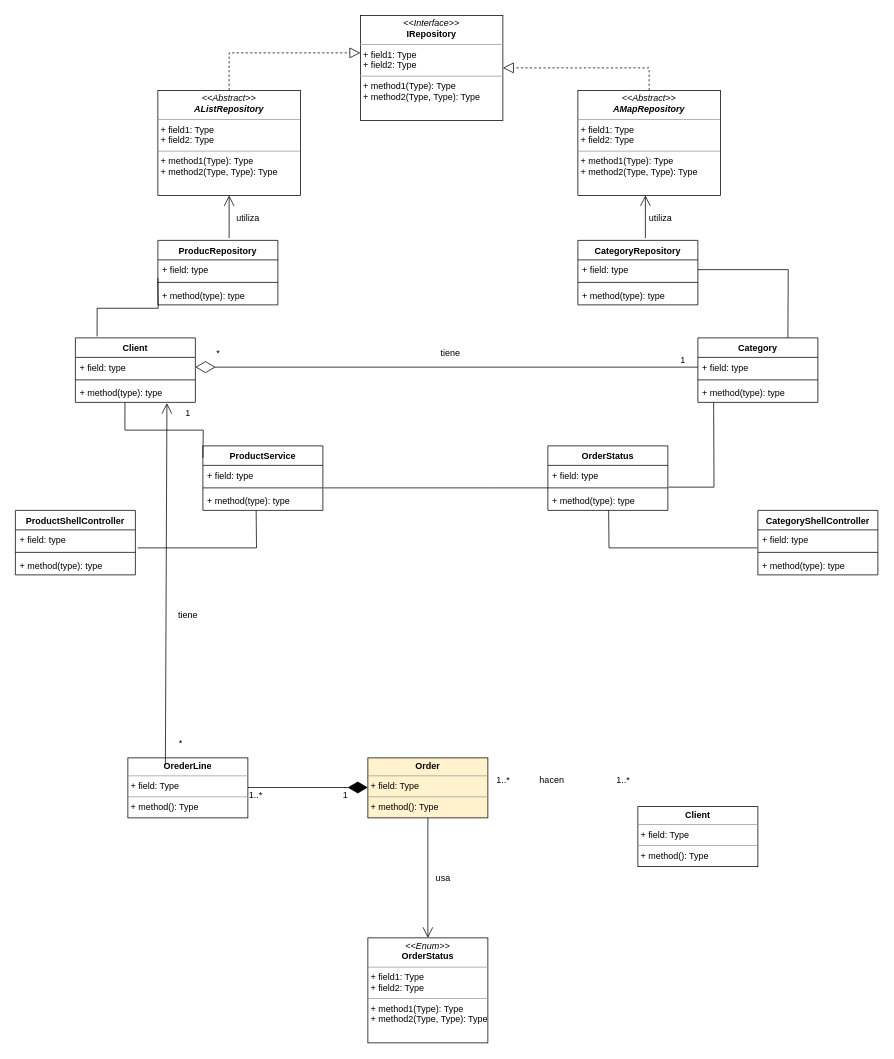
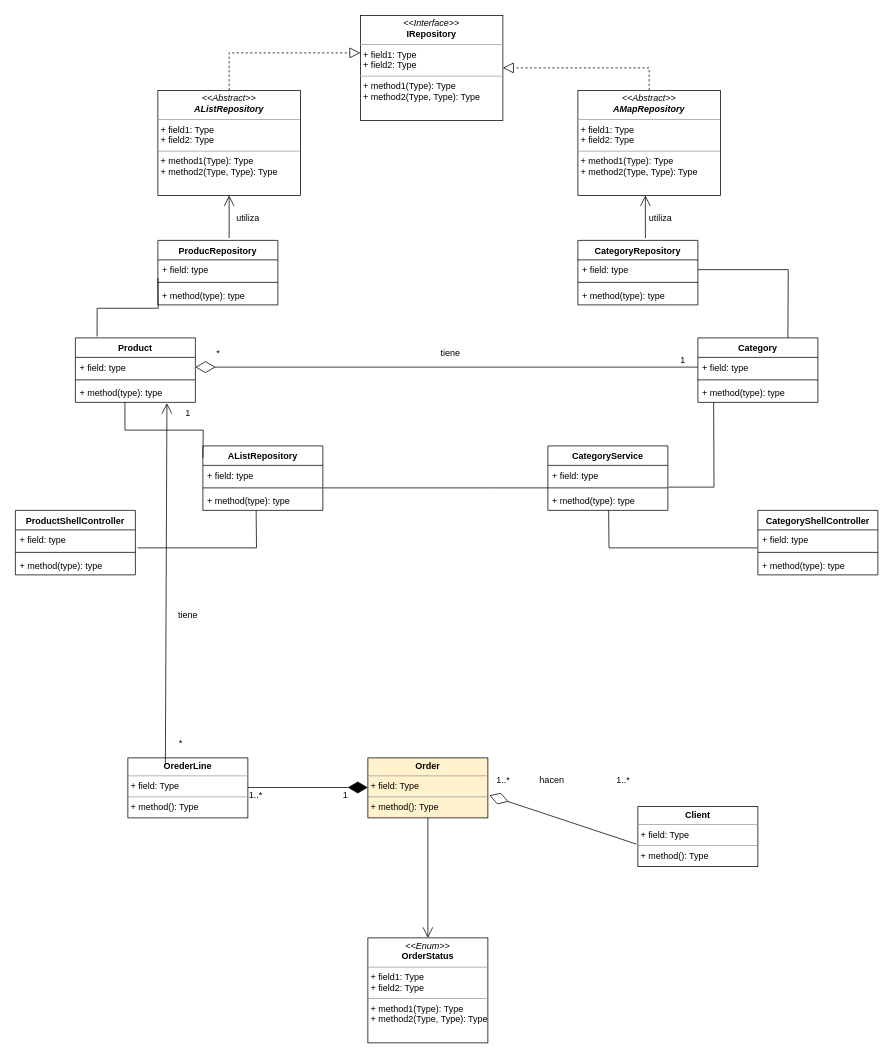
node "Client": label "Client" -> "Product"
node "ProductService": label "ProductService" -> "AListRepository"
node "OrderStatus": label "OrderStatus" -> "CategoryService"
edge "Client + field: Type + method(): Type" -> "Order + field: Type + method(): Type": added
node "usa": removed
